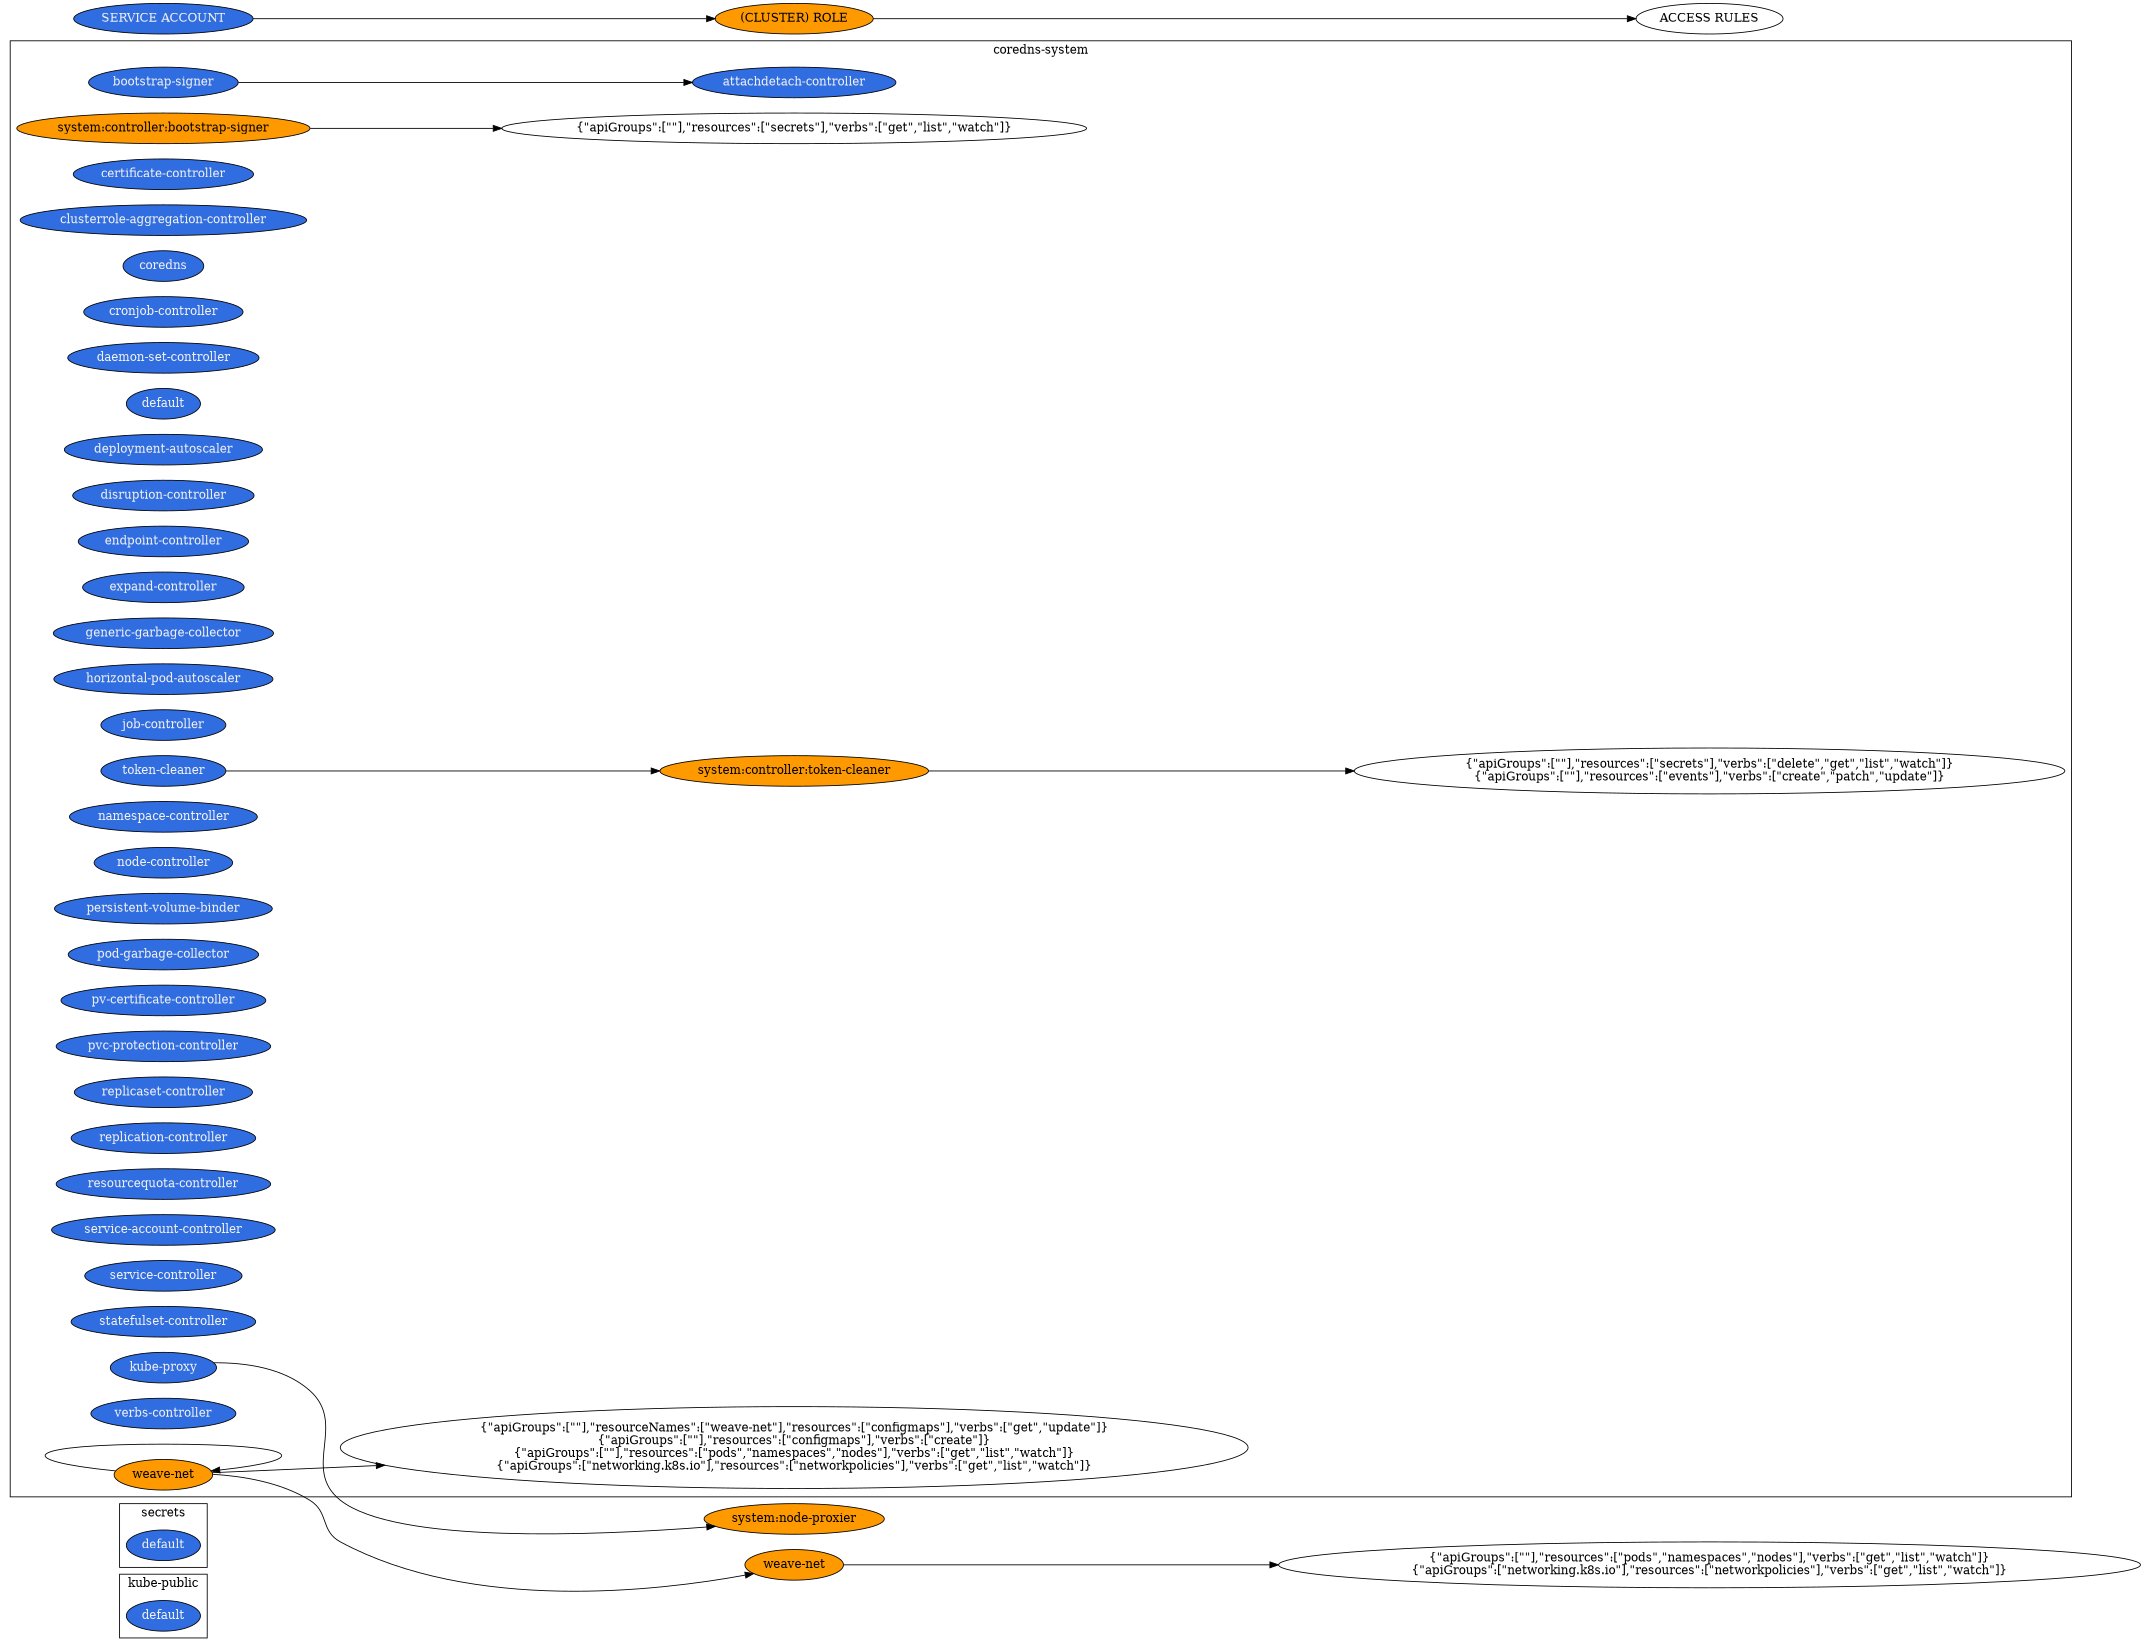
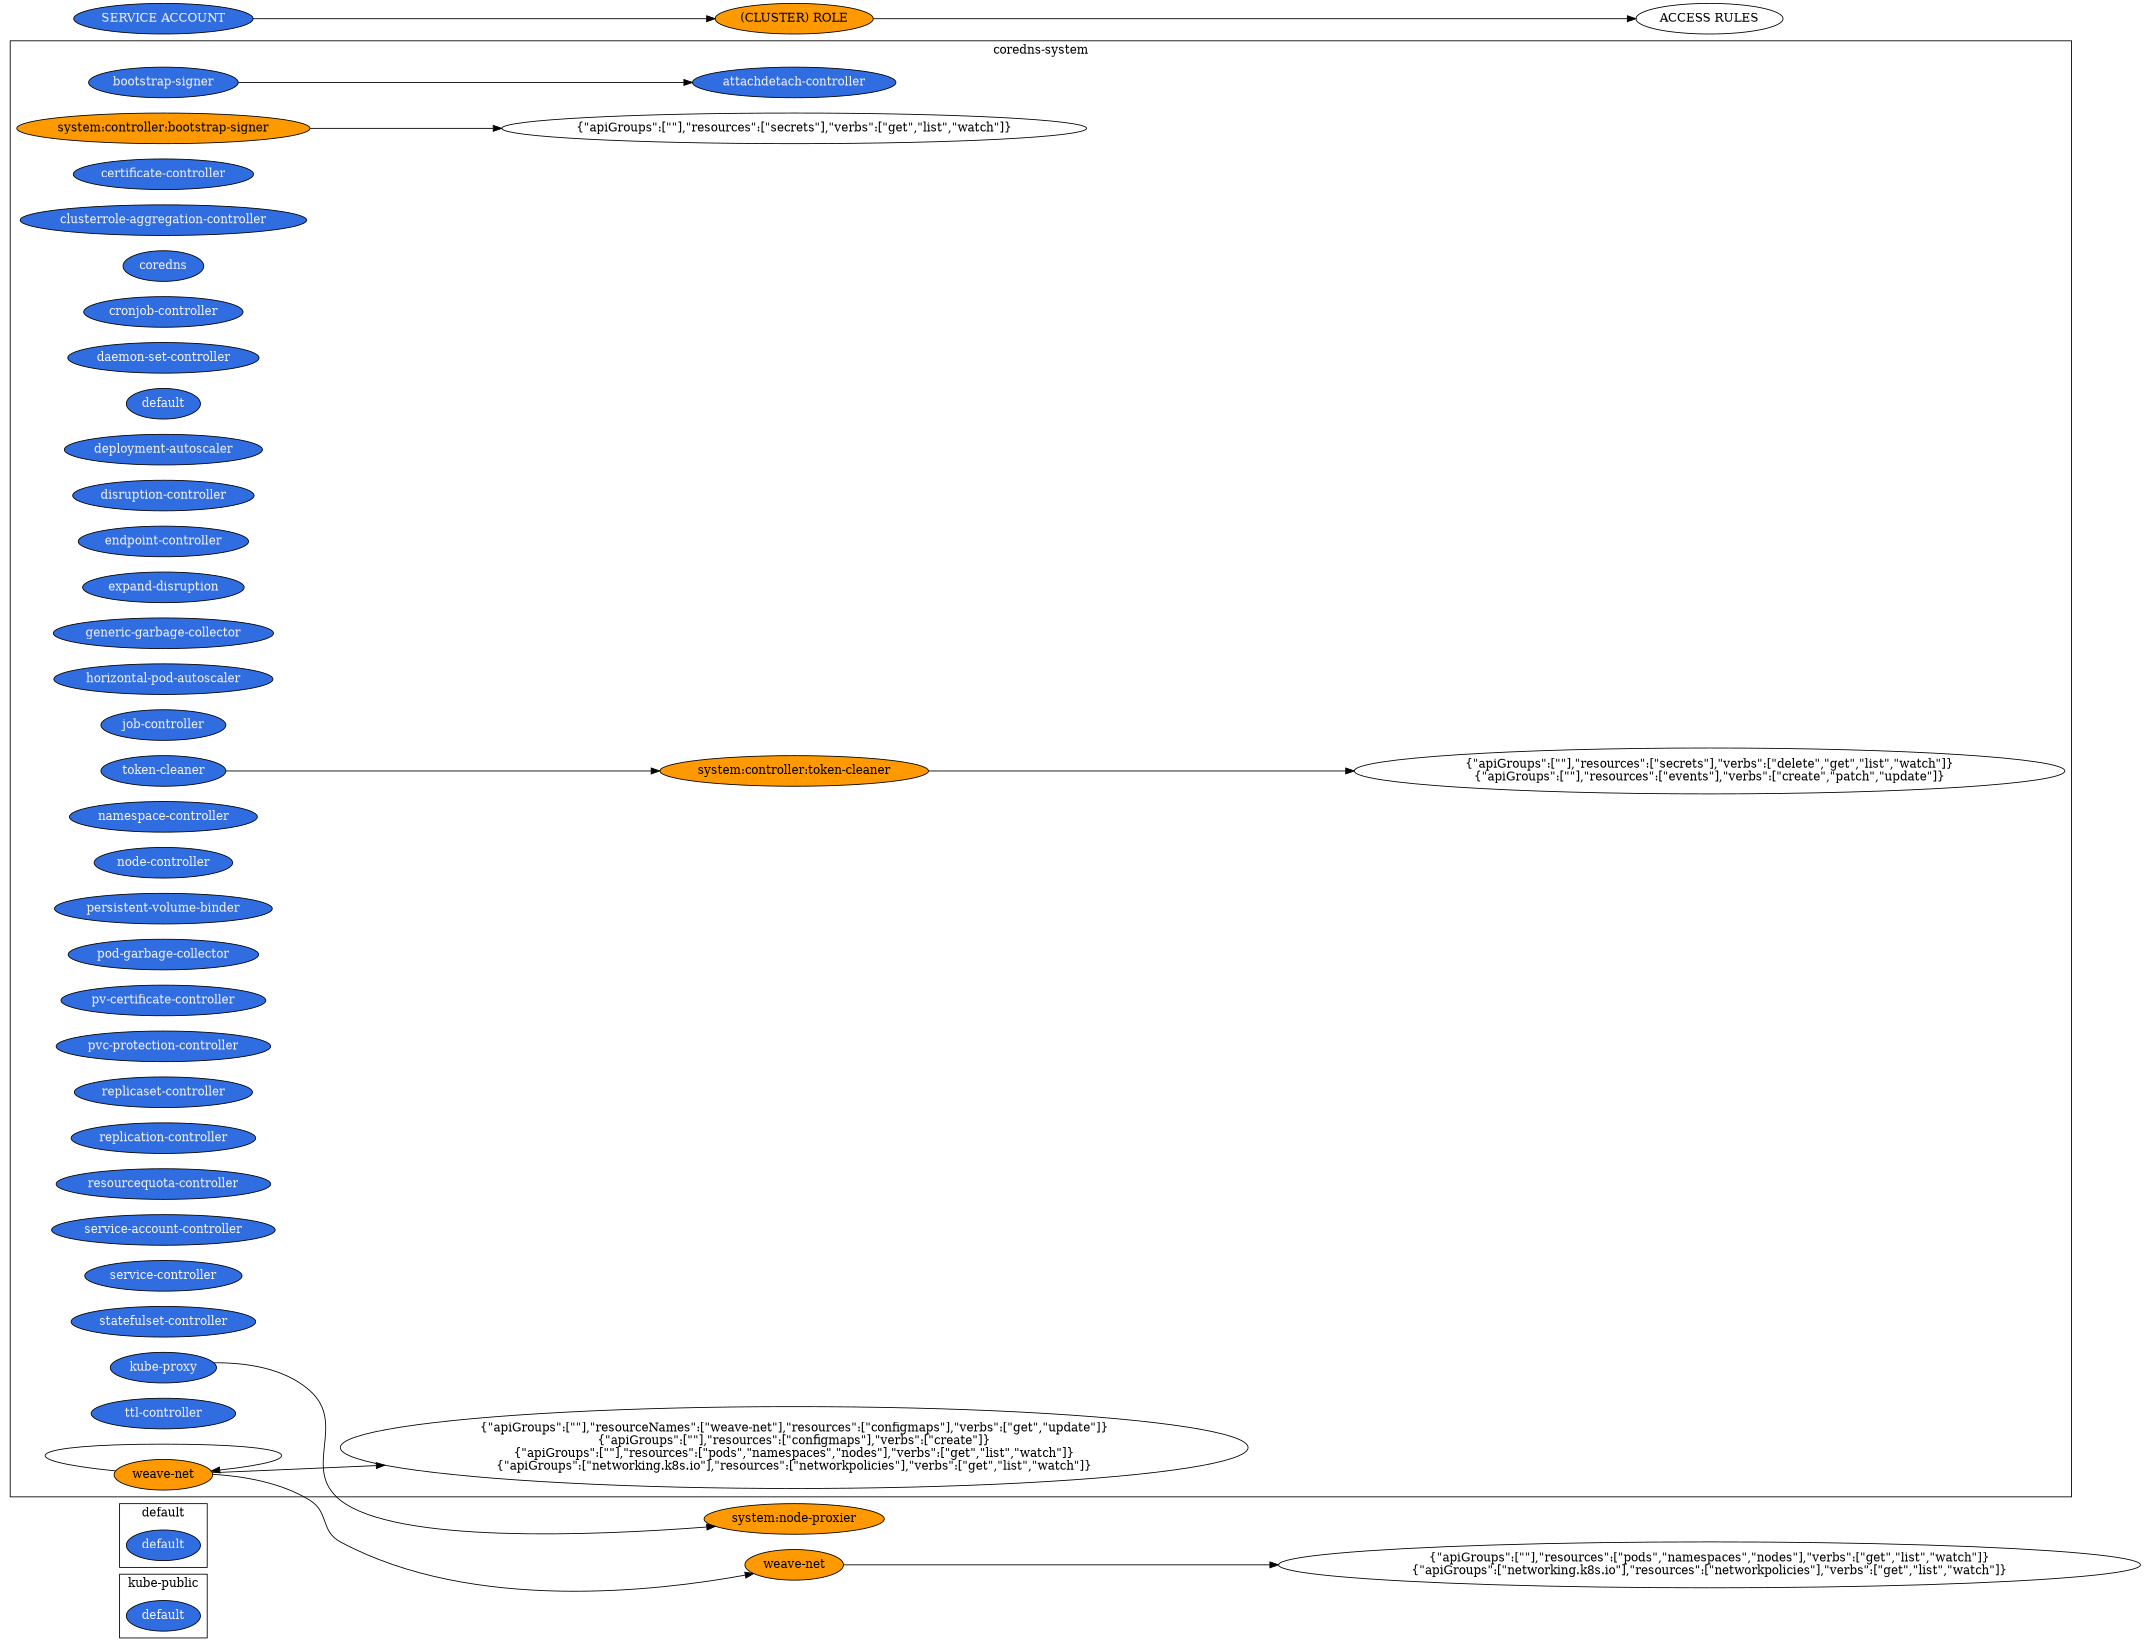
node "expand-controller": label "expand-controller" -> "expand-disruption"
node "verbs-controller": label "verbs-controller" -> "ttl-controller"
cluster "secrets": label "secrets" -> "default"
